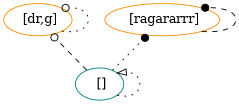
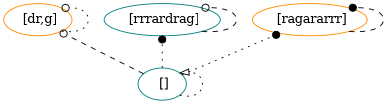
node "[rrrardrag]": added
